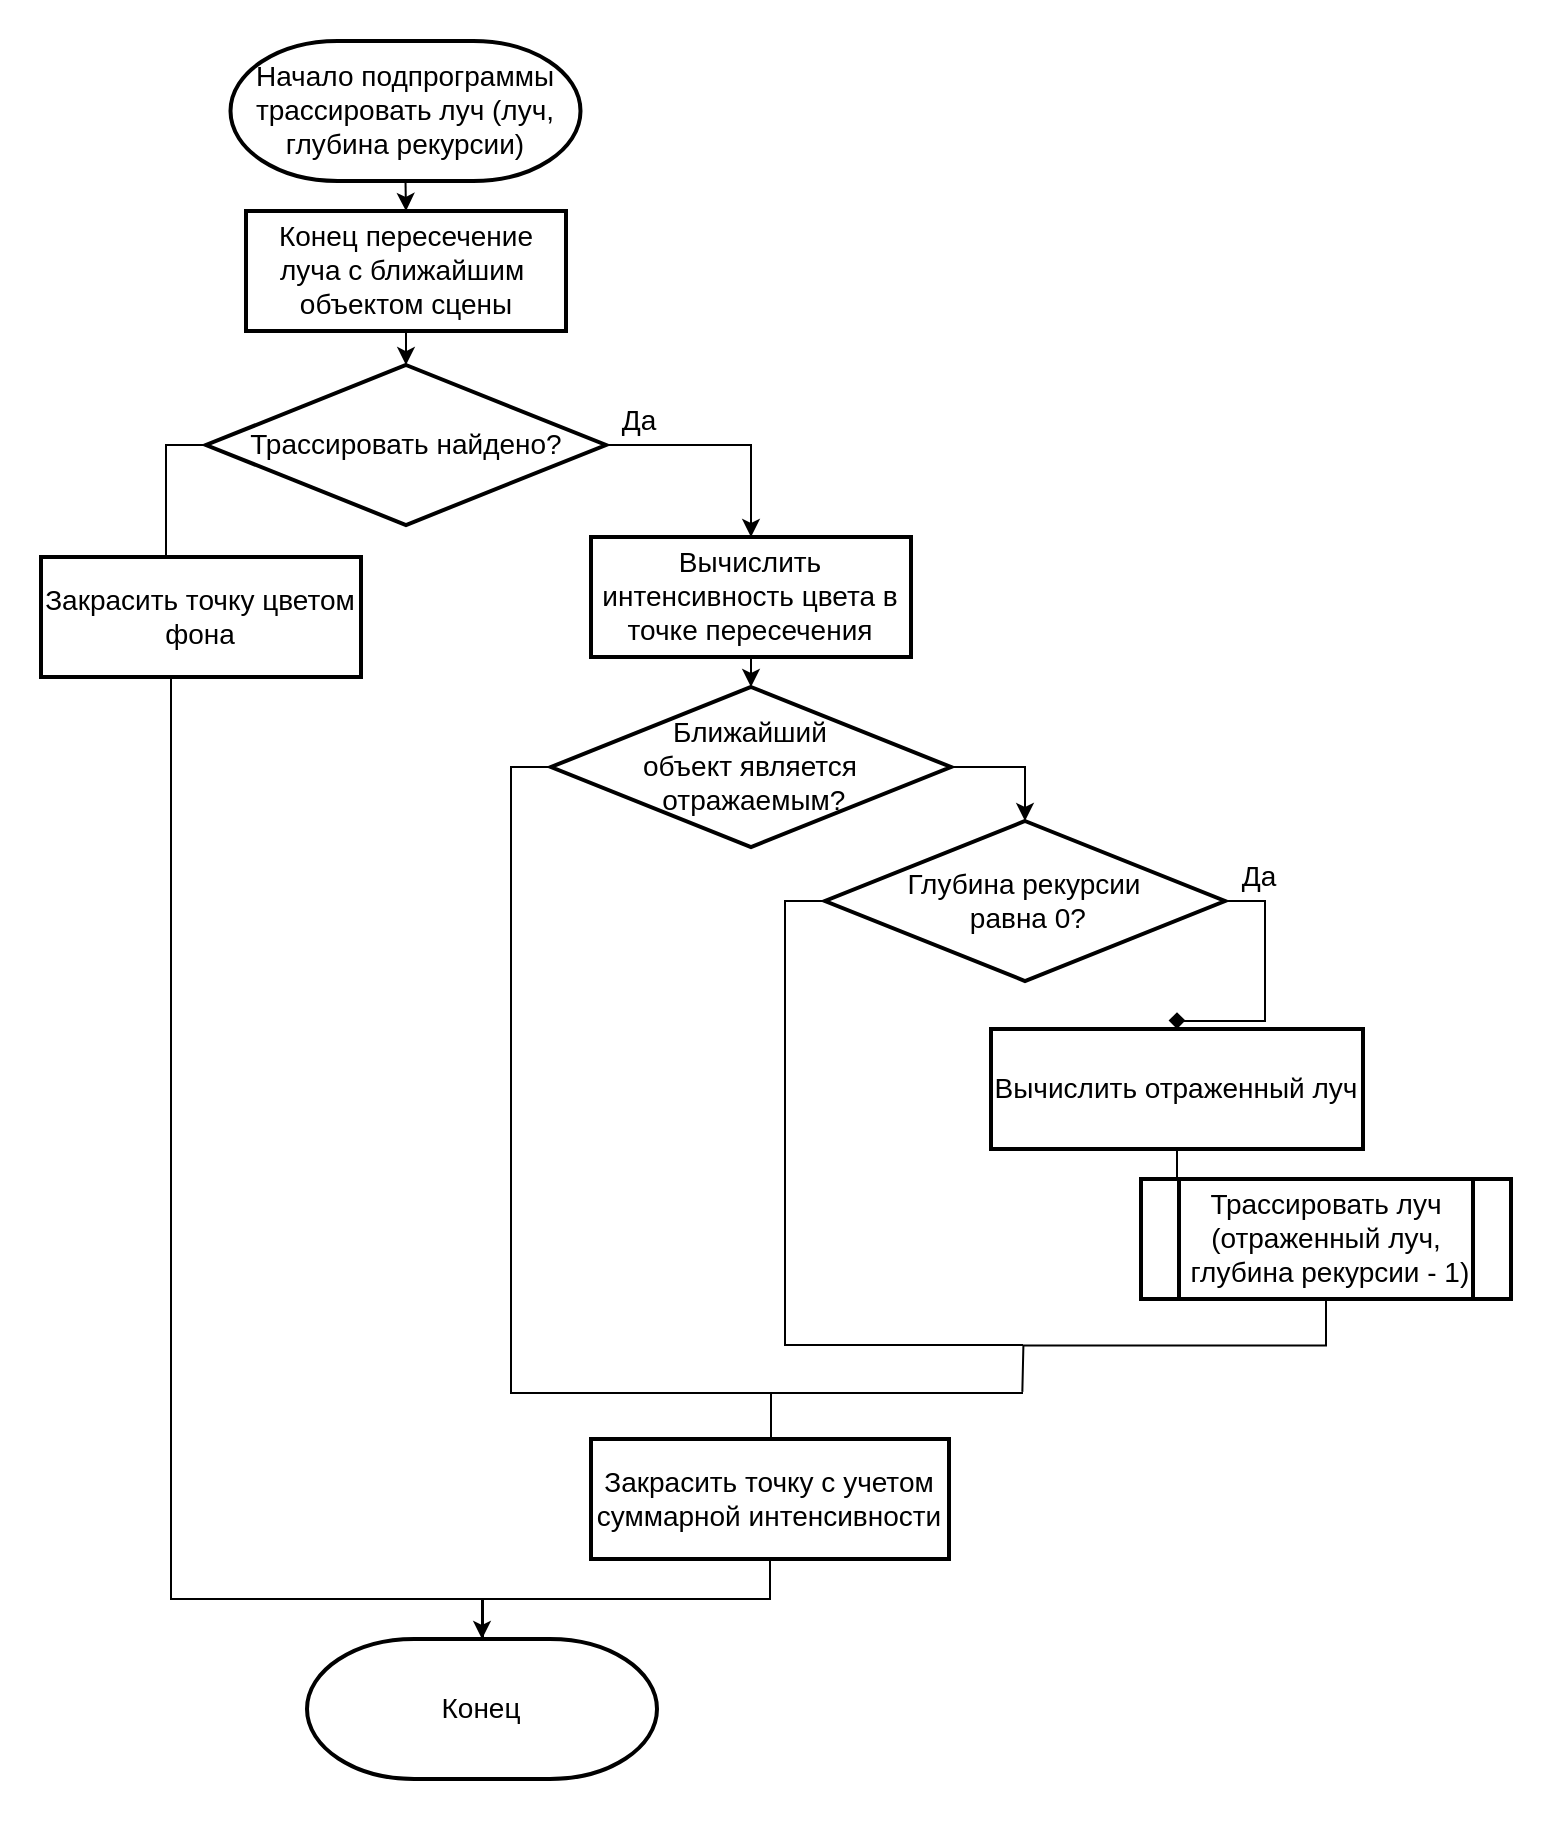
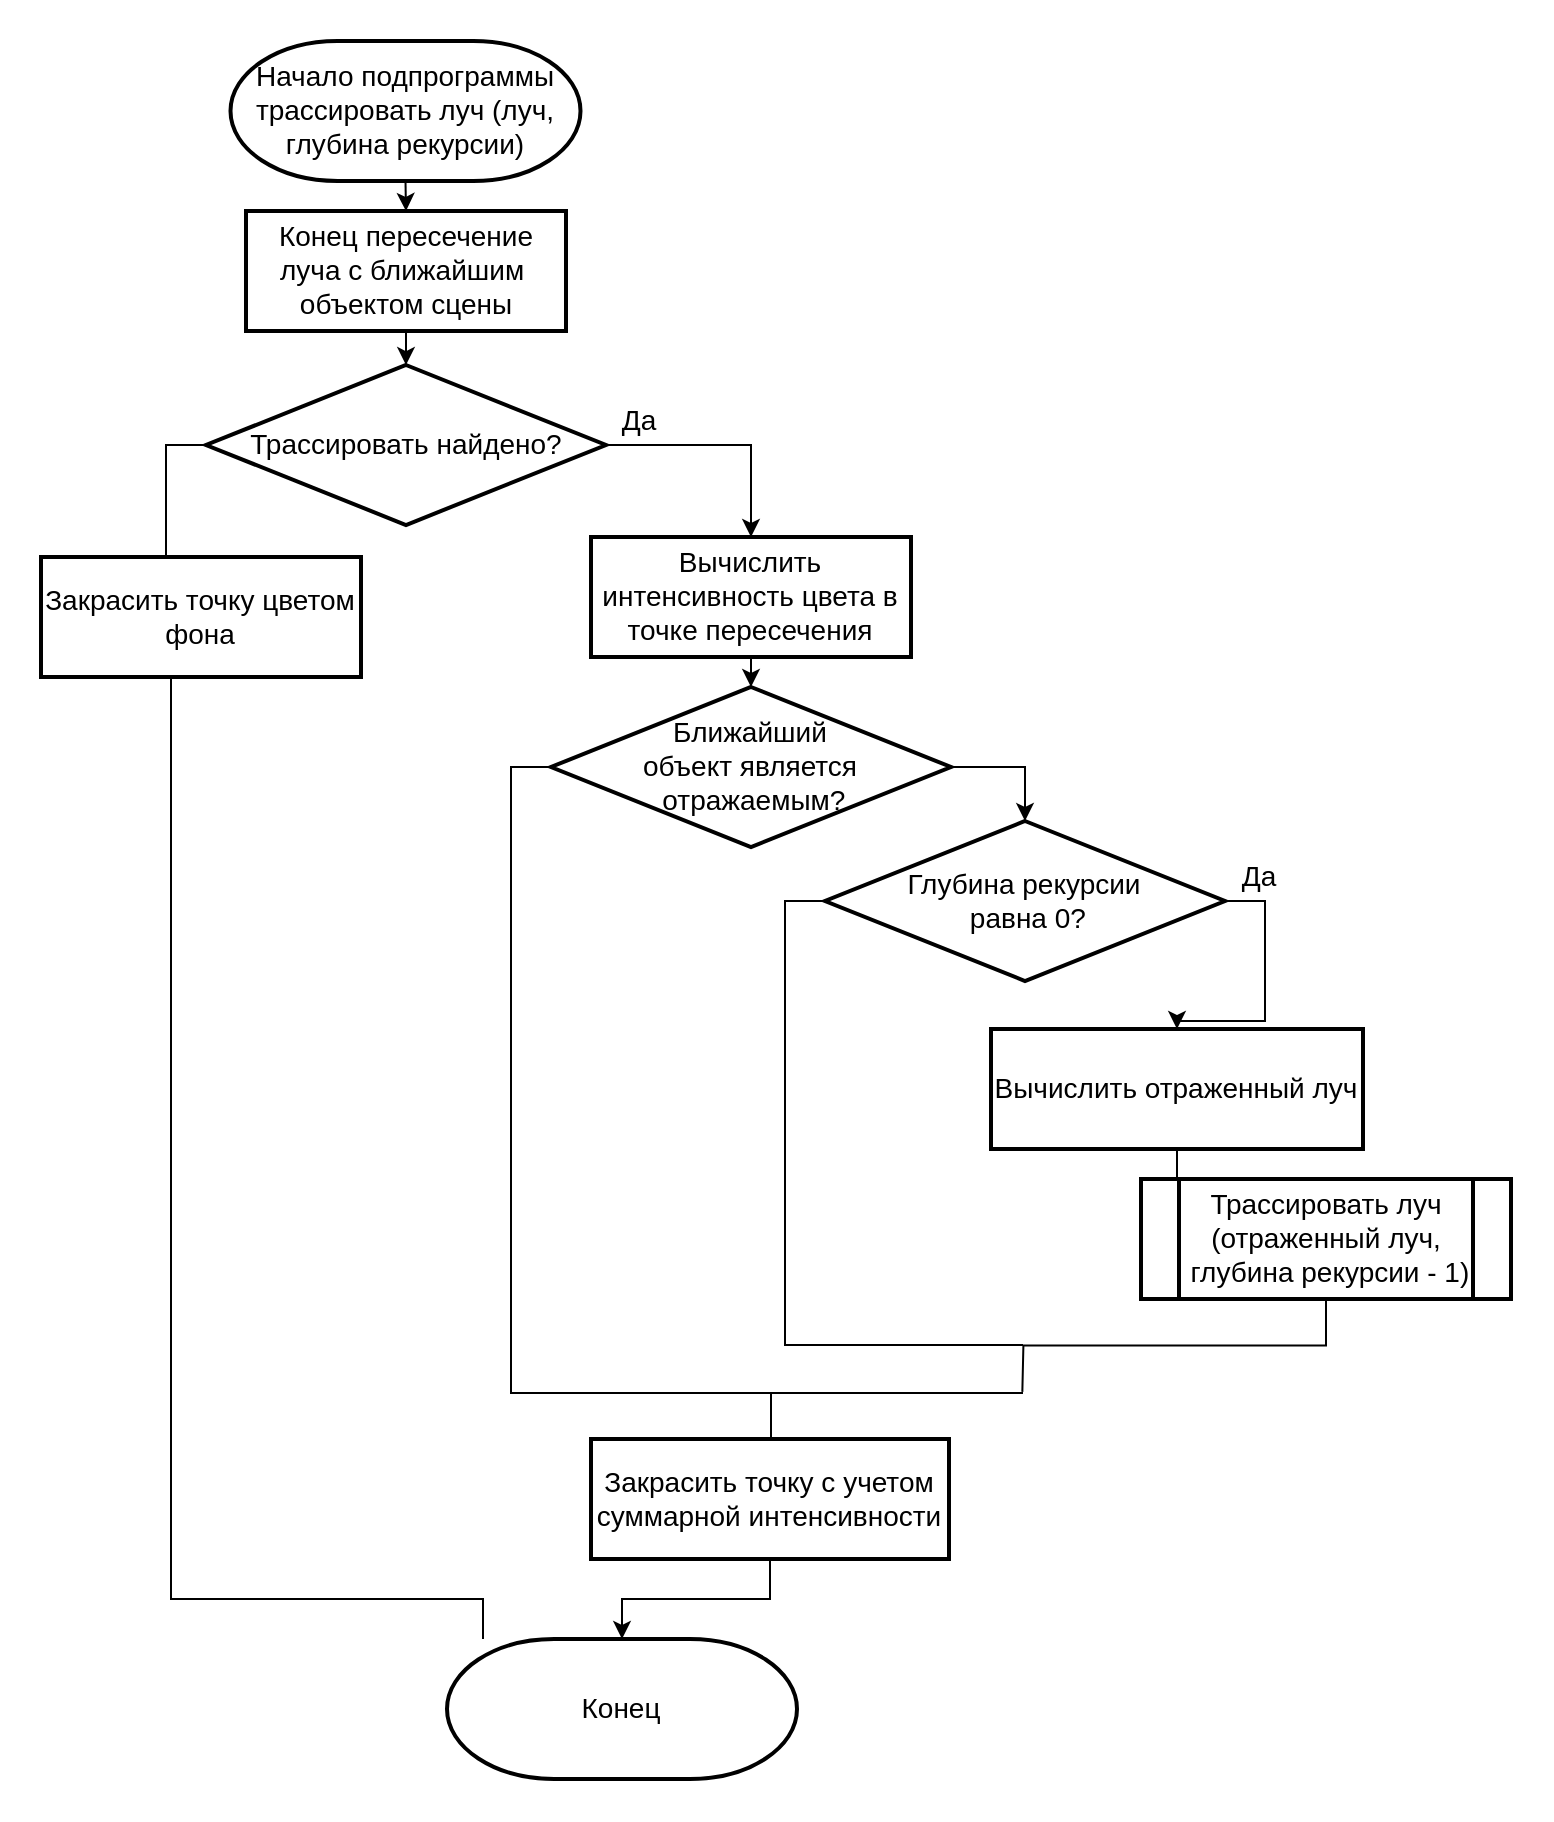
edge "Глубина рекурсии равна 0?" -> "Вычислить отраженный луч": arrowhead diamond -> classic
node "Конец": moved (482, 1709) -> (622, 1709)
